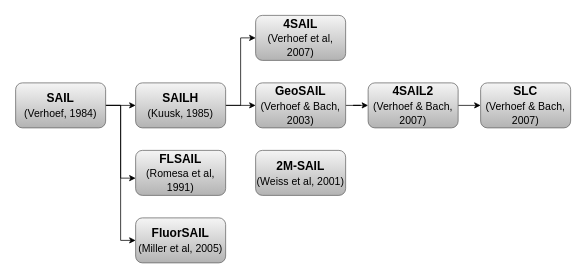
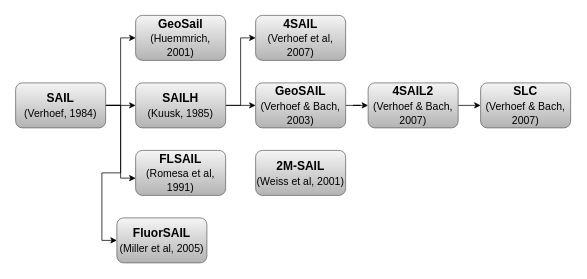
node "GeoSail (Huemmrich, 2001)": added
edge "SAIL (Verhoef, 1984)" -> "GeoSail (Huemmrich, 2001)": added
node "FluorSAIL (Miller et al, 2005)": moved (180, 240) -> (162, 240)
